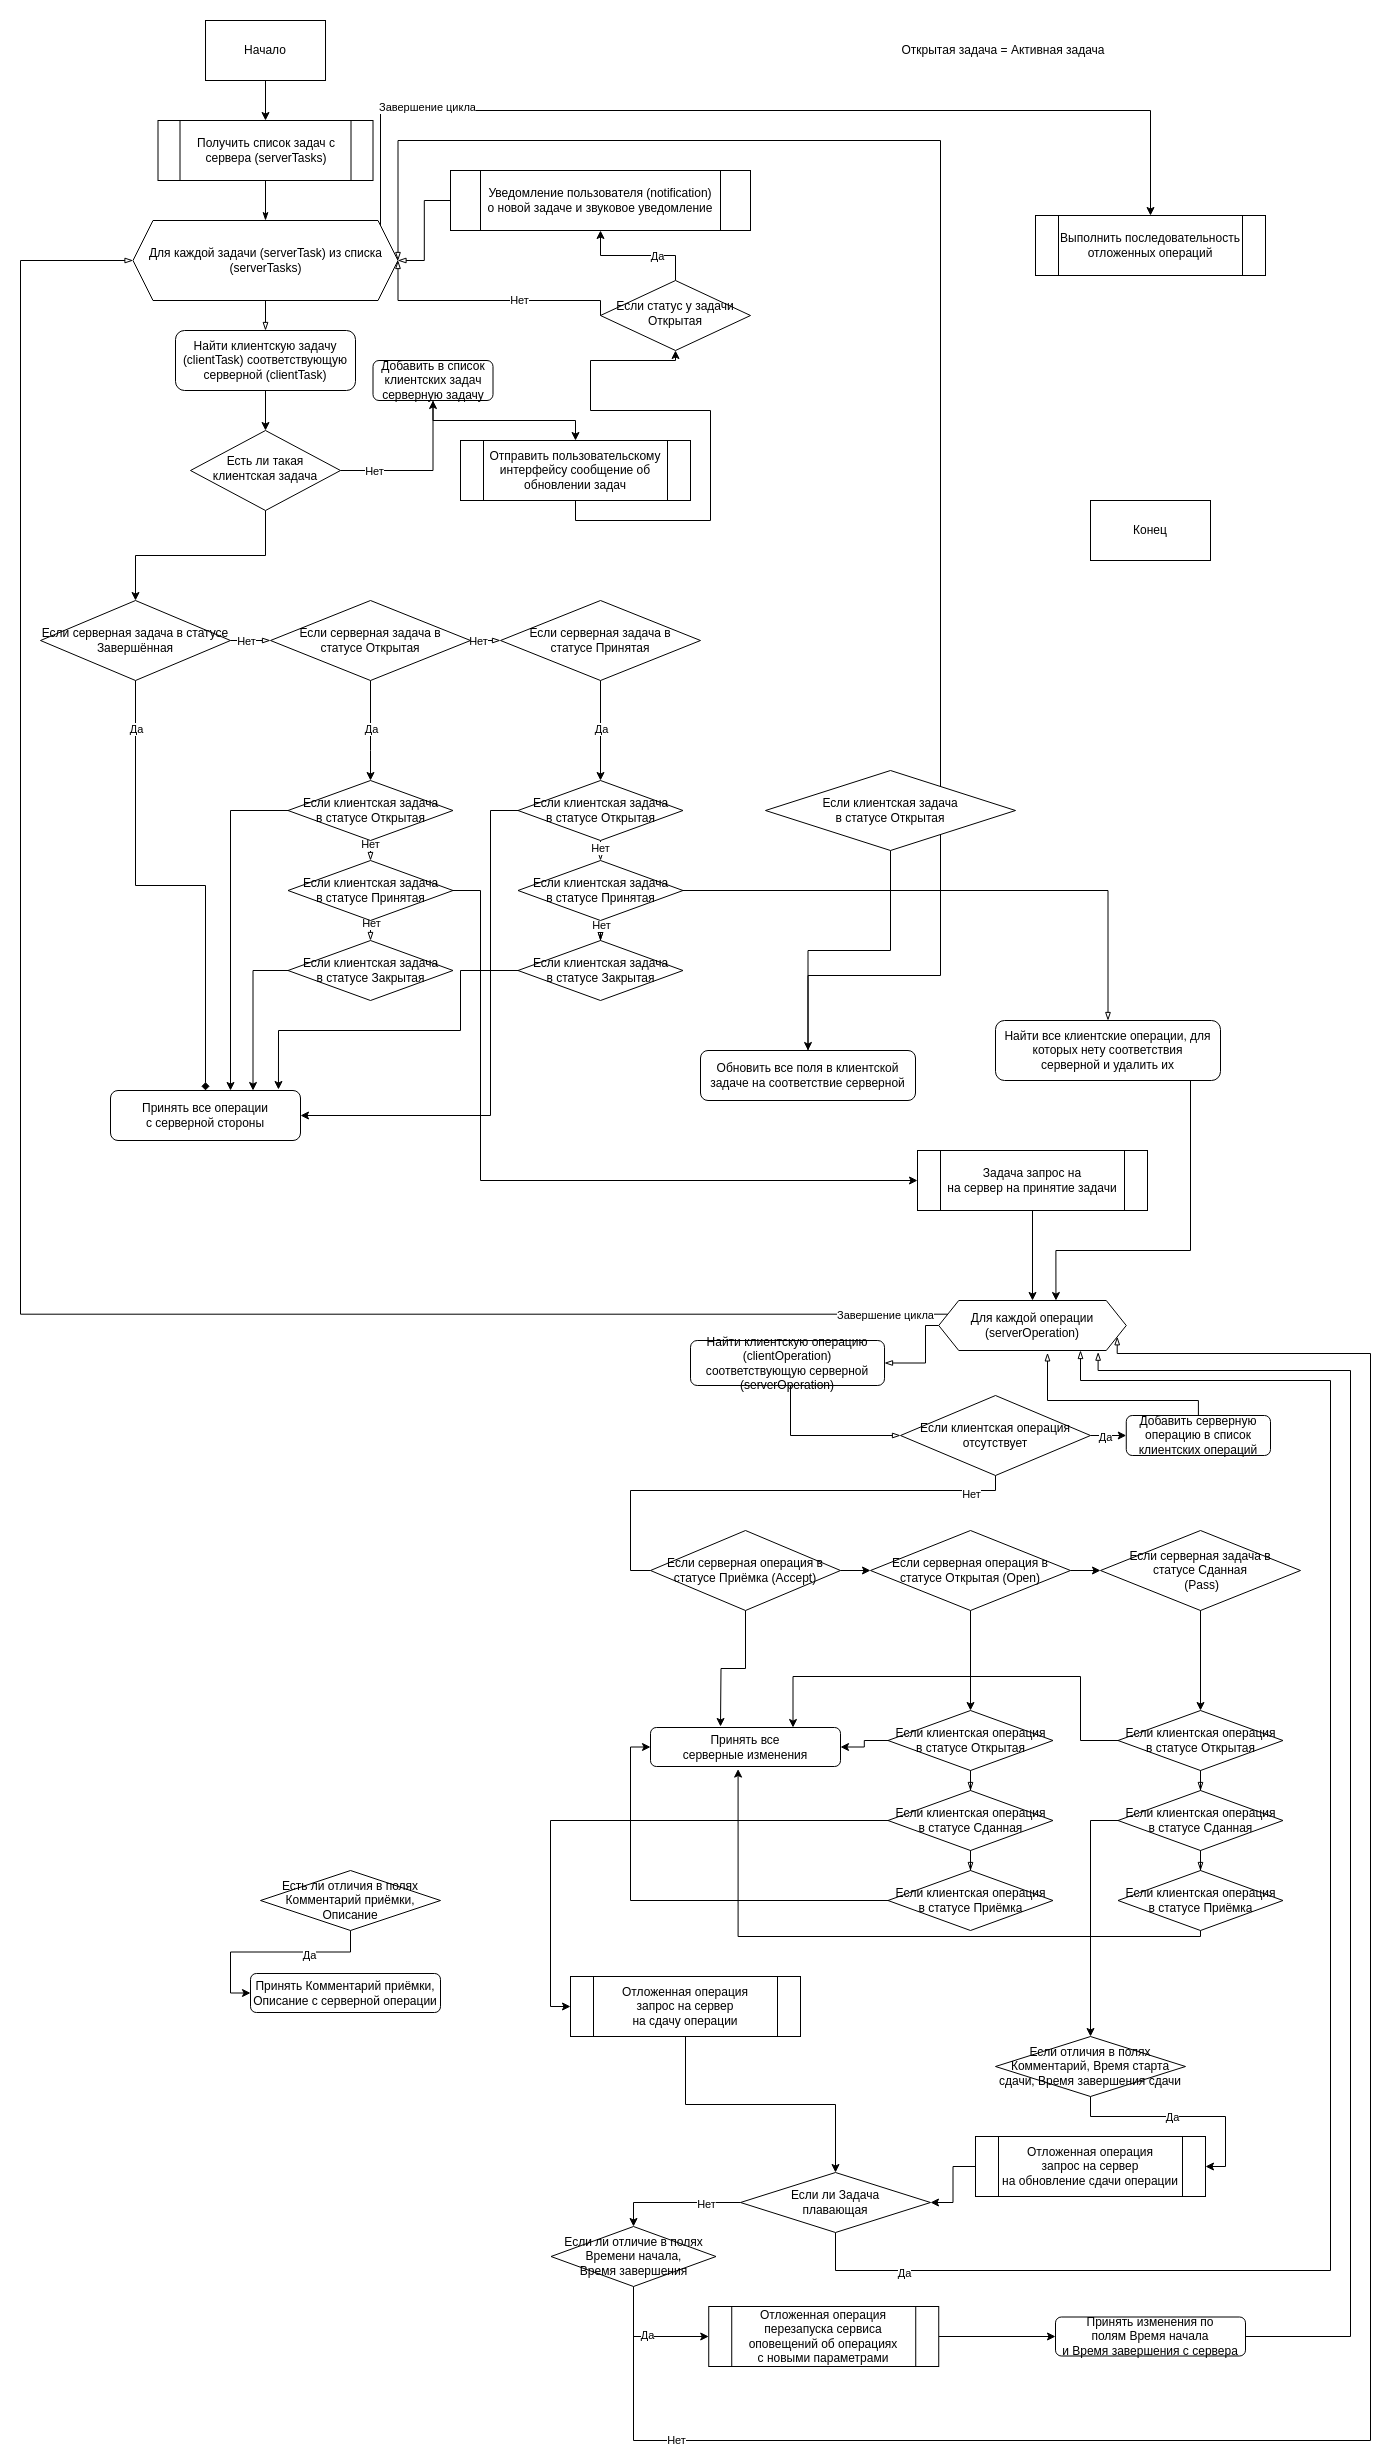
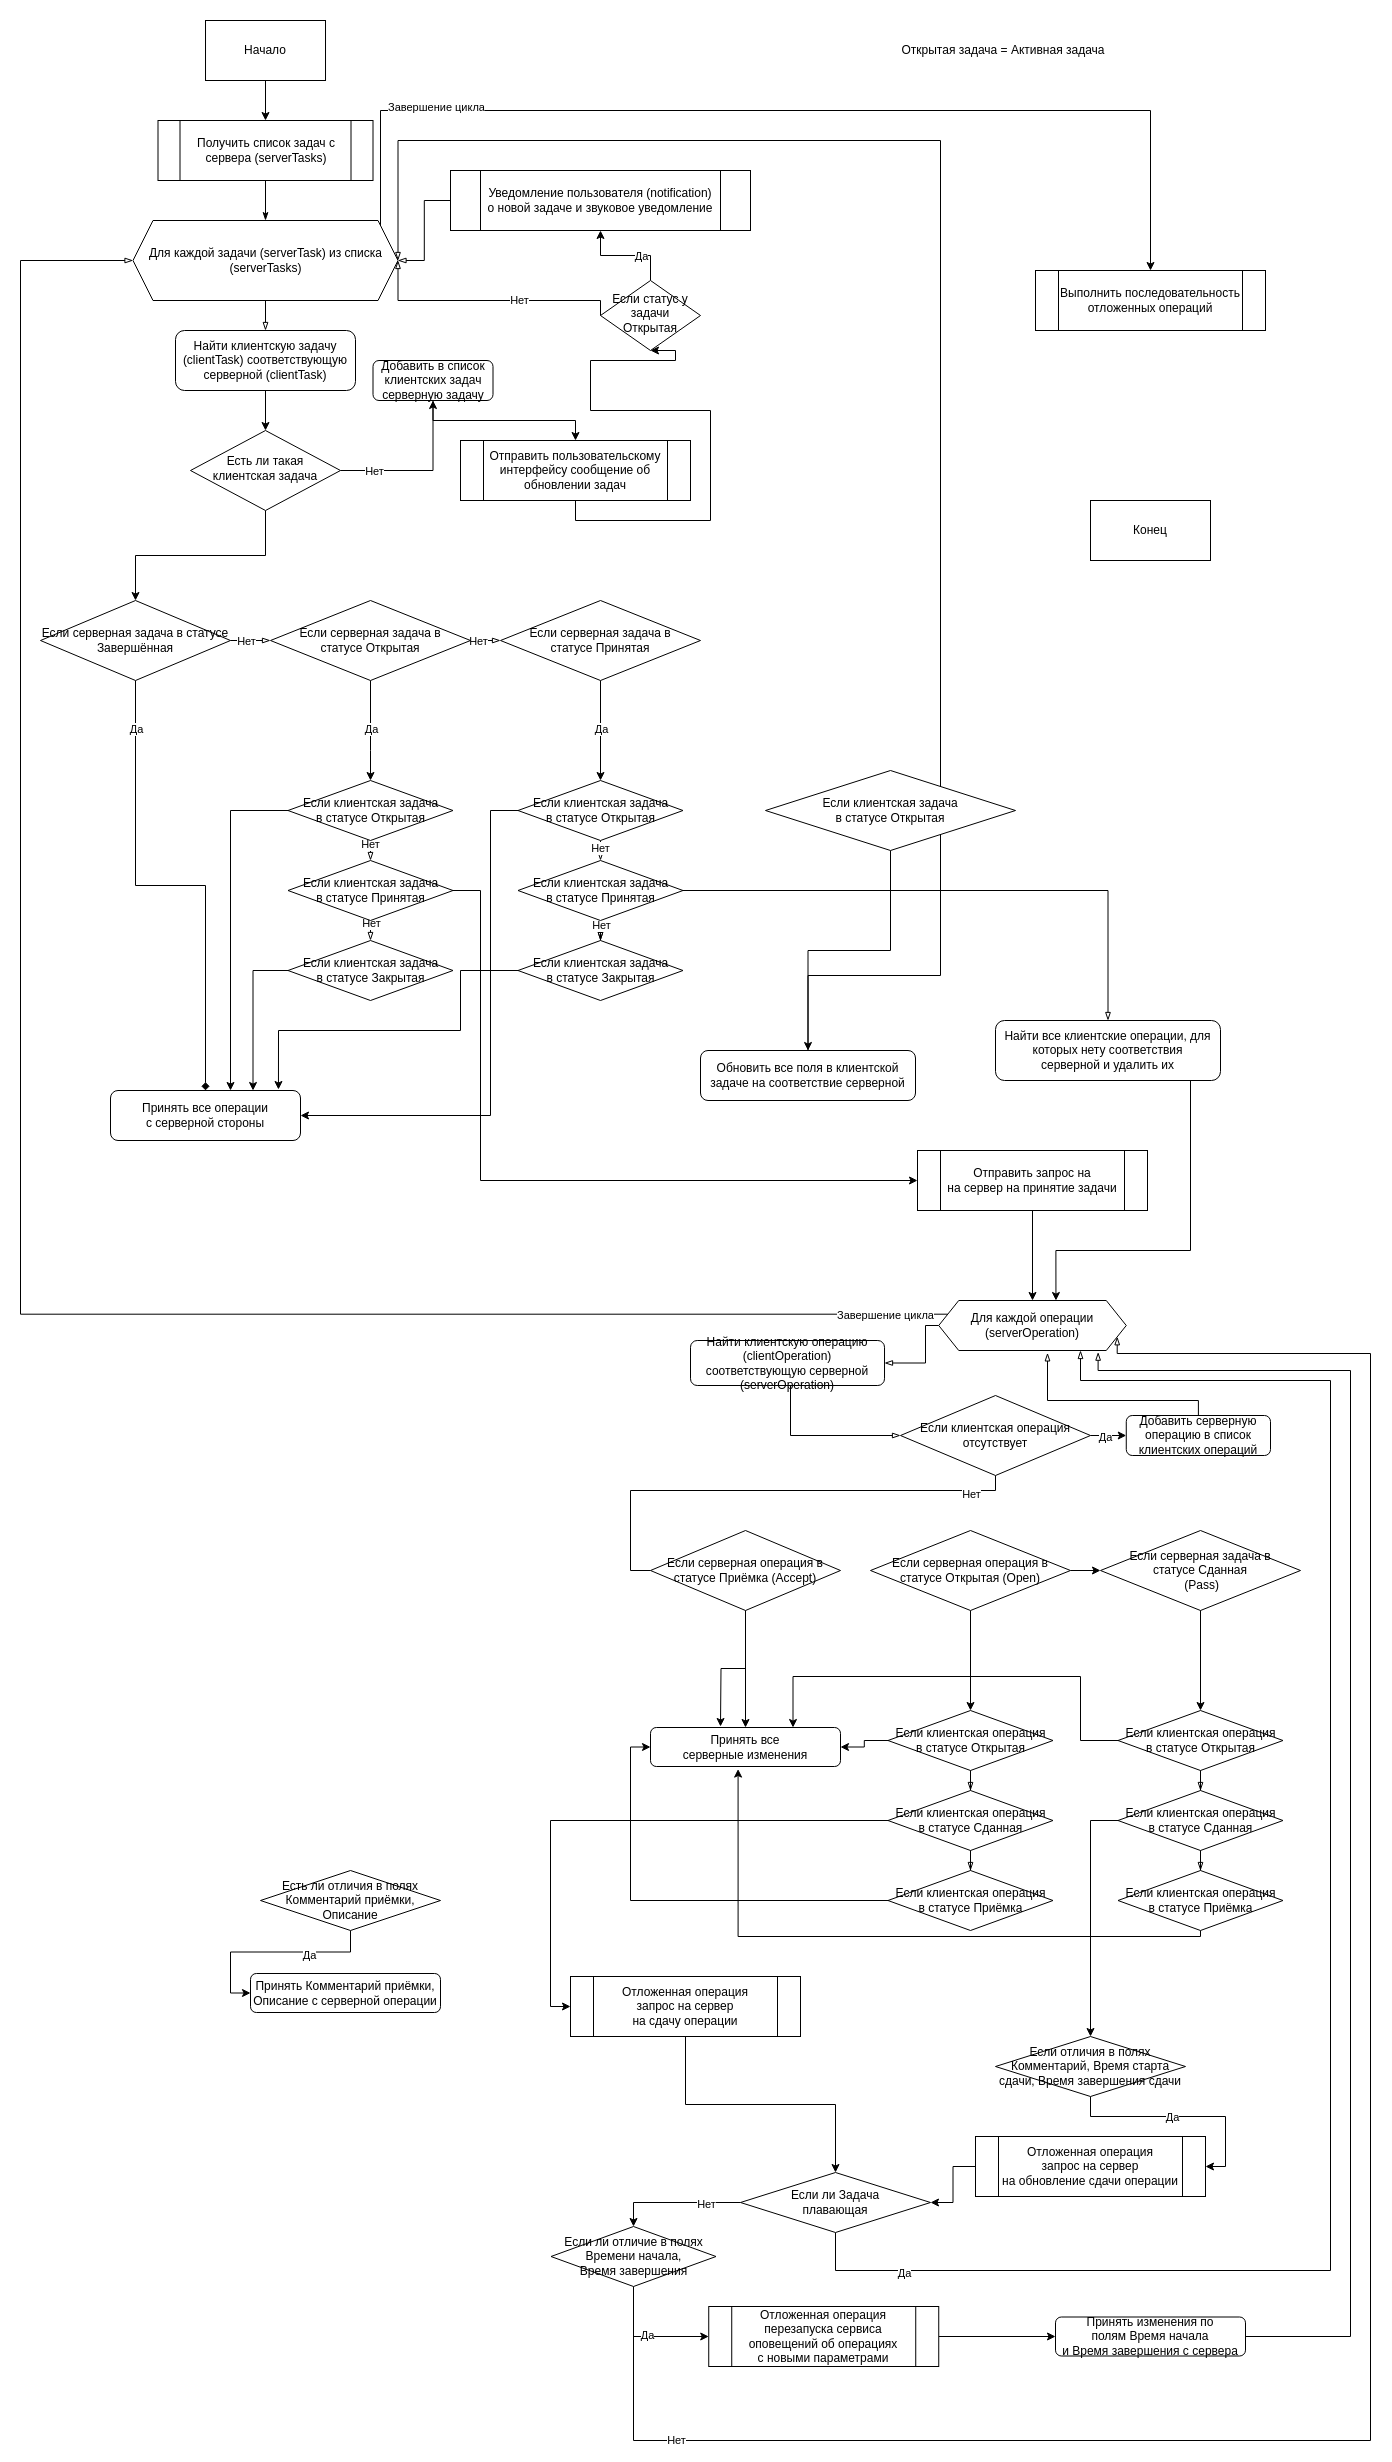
node "Выполнить последовательность отложенных операций": moved (1151, 246) -> (1151, 301)
node "Если статус у задачи Открытая": size 150x70 -> 100x70
node "Задача запрос на на сервер на принятие задачи": label "Задача запрос на на сервер на принятие задачи" -> "Отправить запрос на на сервер на принятие задачи"
edge "Если серверная операция в статусе Приёмка (Accept)" -> "Если серверная операция в статусе Открытая (Open)": now "Если серверная операция в статусе Приёмка (Accept)" -> "Принять все серверные изменения"
